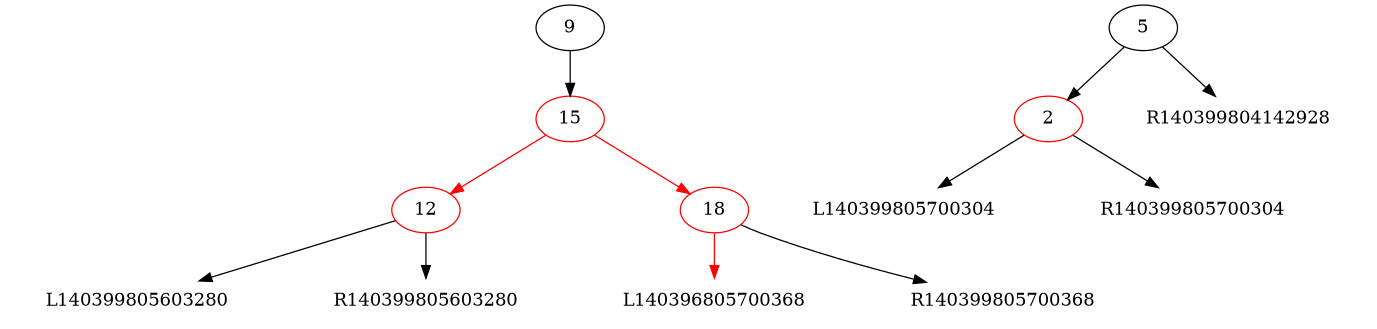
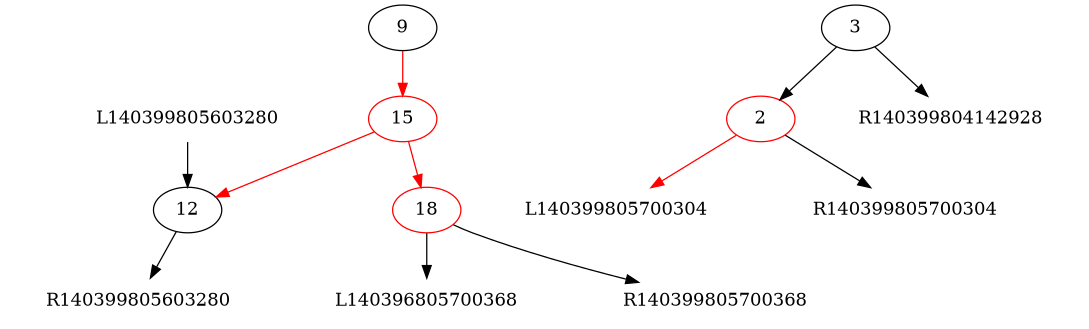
node "5": label "5" -> "3"
edge "9" -> "15": color black -> red
edge "2" -> "L140399805700304": color black -> red
node "12": color red -> black
edge "12" -> "L140399805603280": reversed
edge "18" -> "L140396805700368": color red -> black
